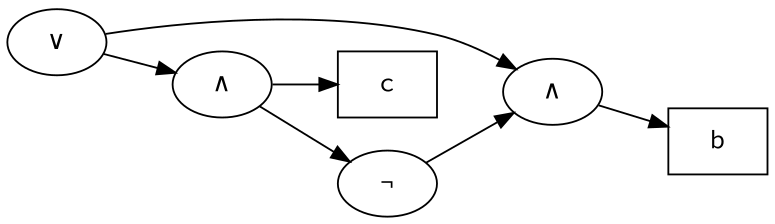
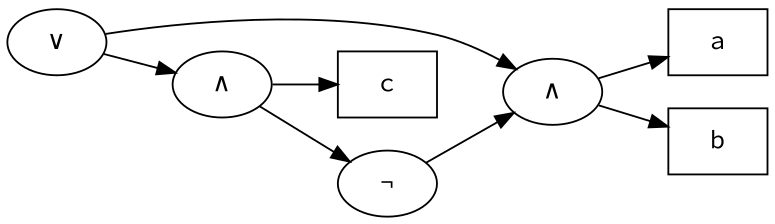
node "a": added
